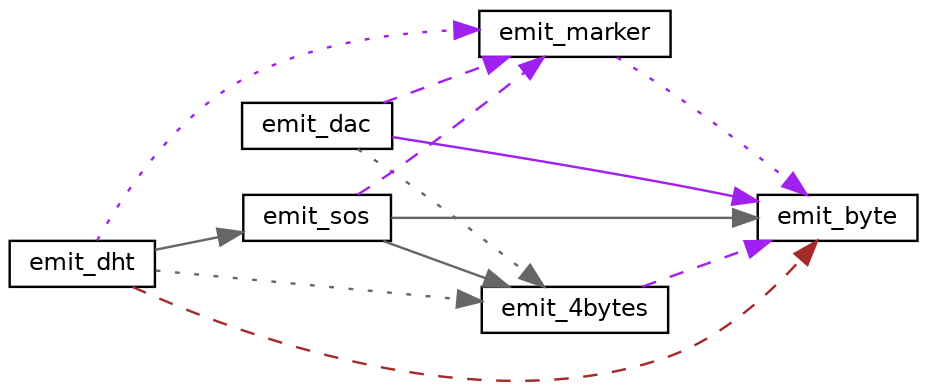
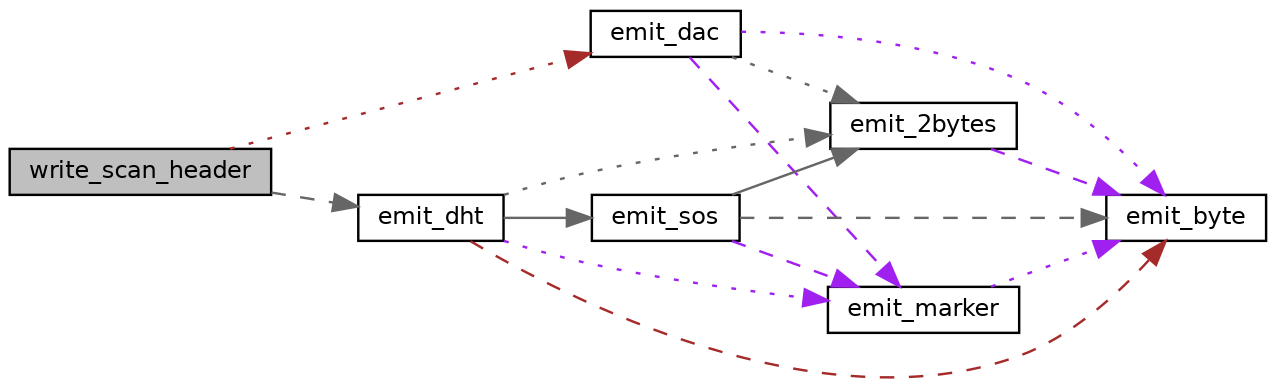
edge "emit_dac" -> "emit_byte": style solid -> dotted
node "write_scan_header": added
edge "emit_sos" -> "emit_byte": style solid -> dashed
node "emit_4bytes": label "emit_4bytes" -> "emit_2bytes"
